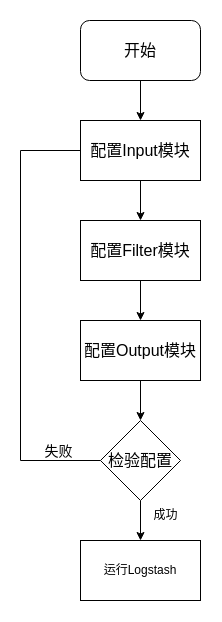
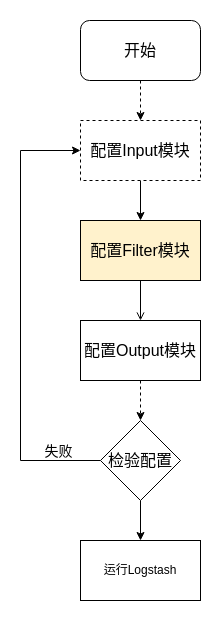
edge "开始" -> "配置Input模块": style solid -> dashed
edge "配置Input模块" -- "检验配置": arrowhead none -> classic
node "配置Input模块": style solid -> dashed
node "配置Filter模块": fillcolor #ffffff -> #fff2cc
edge "配置Filter模块" -> "配置Output模块": arrowhead classic -> open
edge "配置Output模块" -> "检验配置": style solid -> dashed
node "成功": removed
